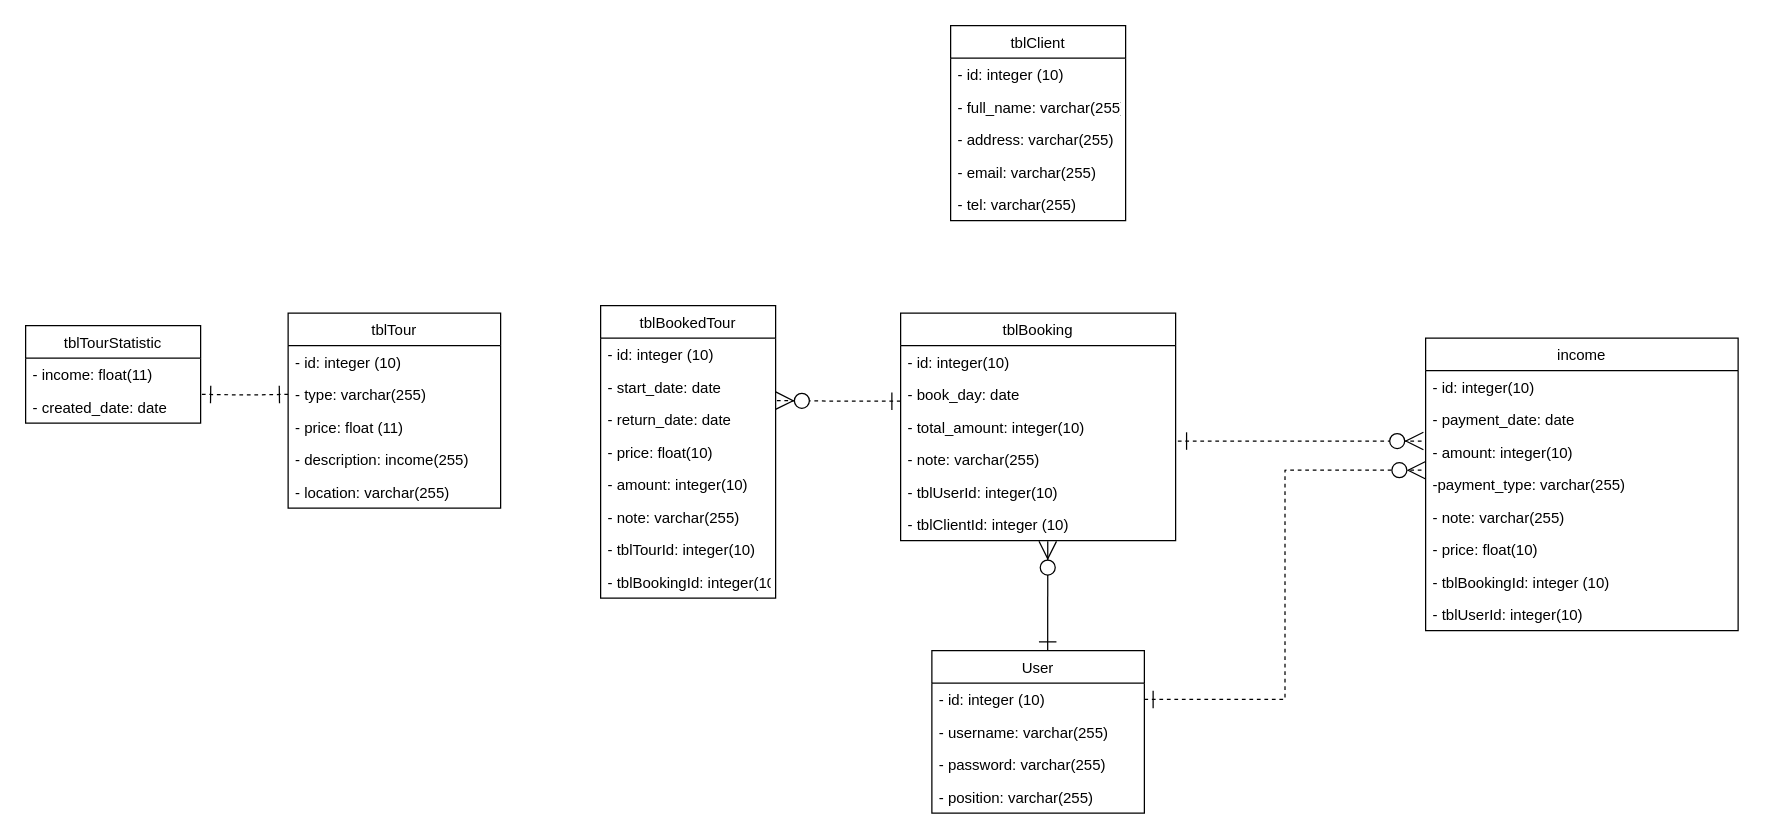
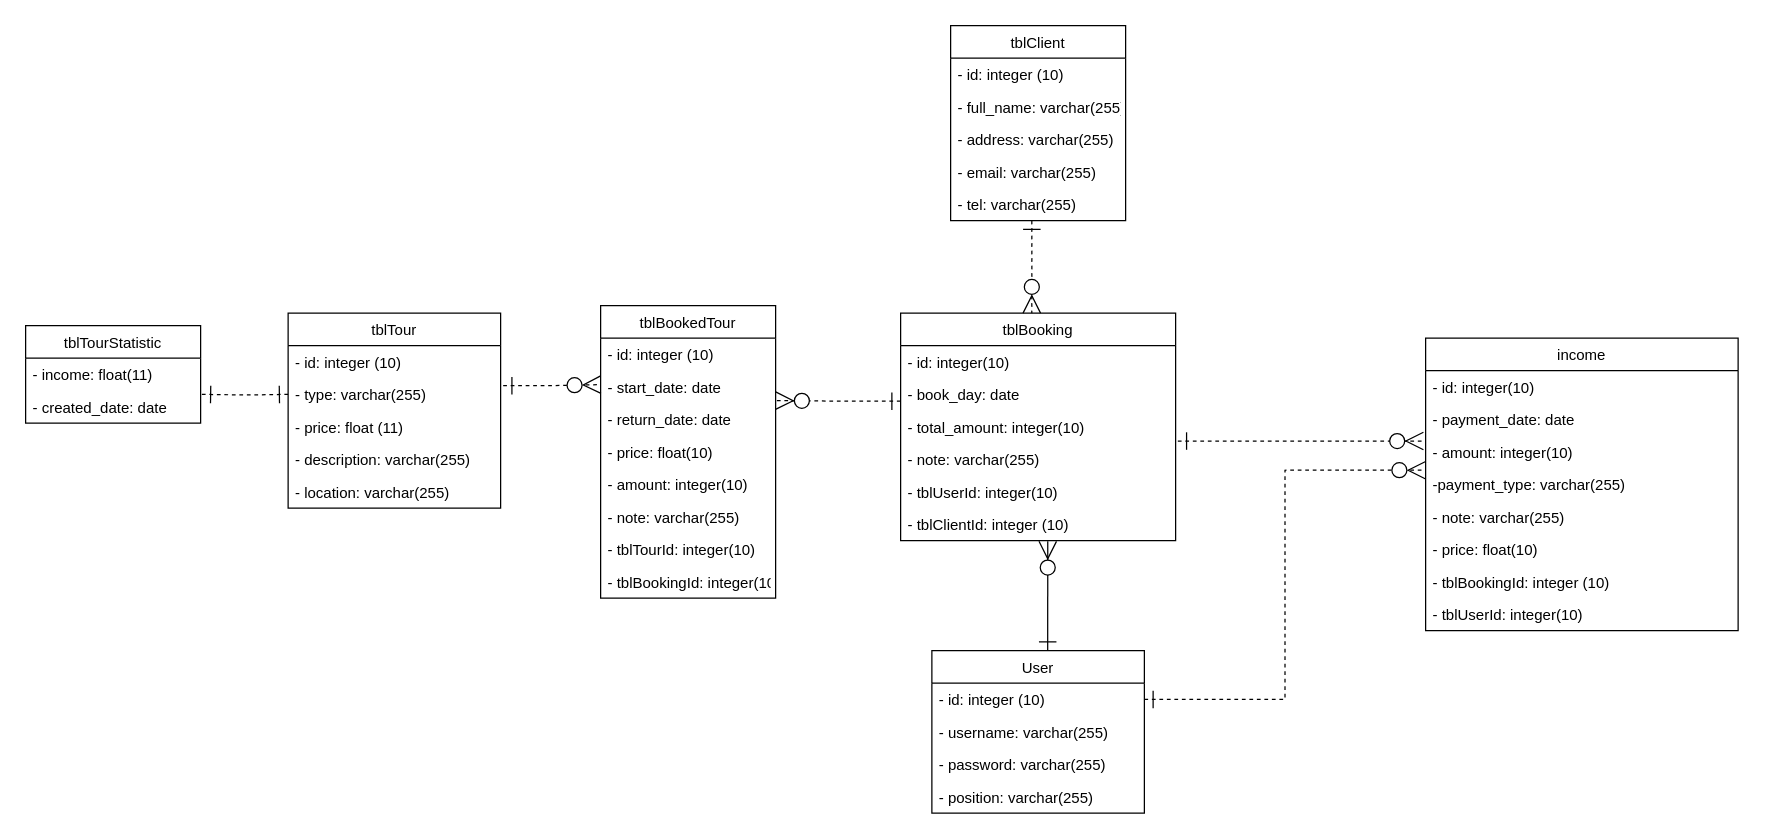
edge "- tel: varchar(255)" -- "tblBooking": added
edge "- start_date: date" -- "- type: varchar(255)": added
node "- description: income(255)": label "- description: income(255)" -> "- description: varchar(255)"
